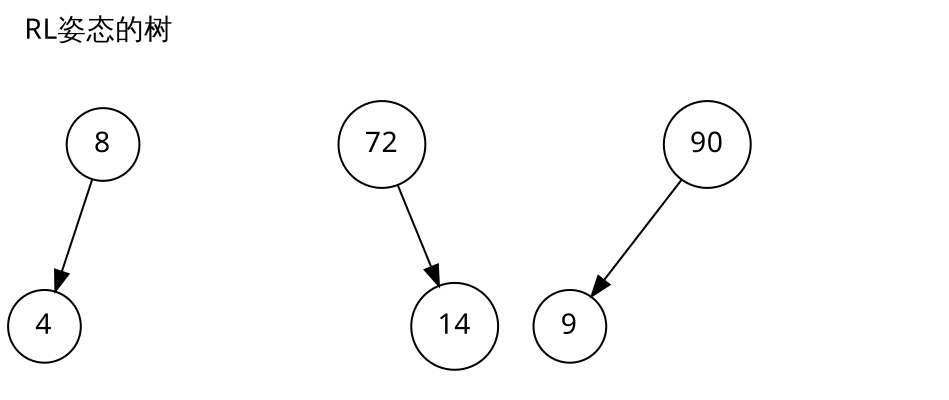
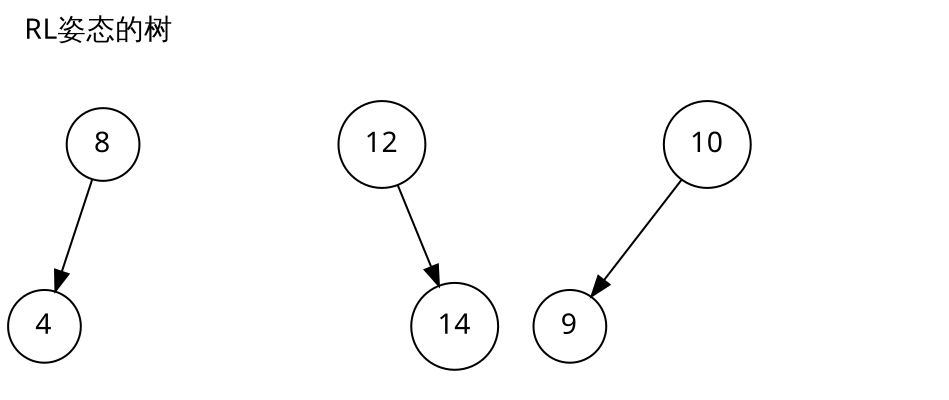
node "72": label "72" -> "12"
node "90": label "90" -> "10"
